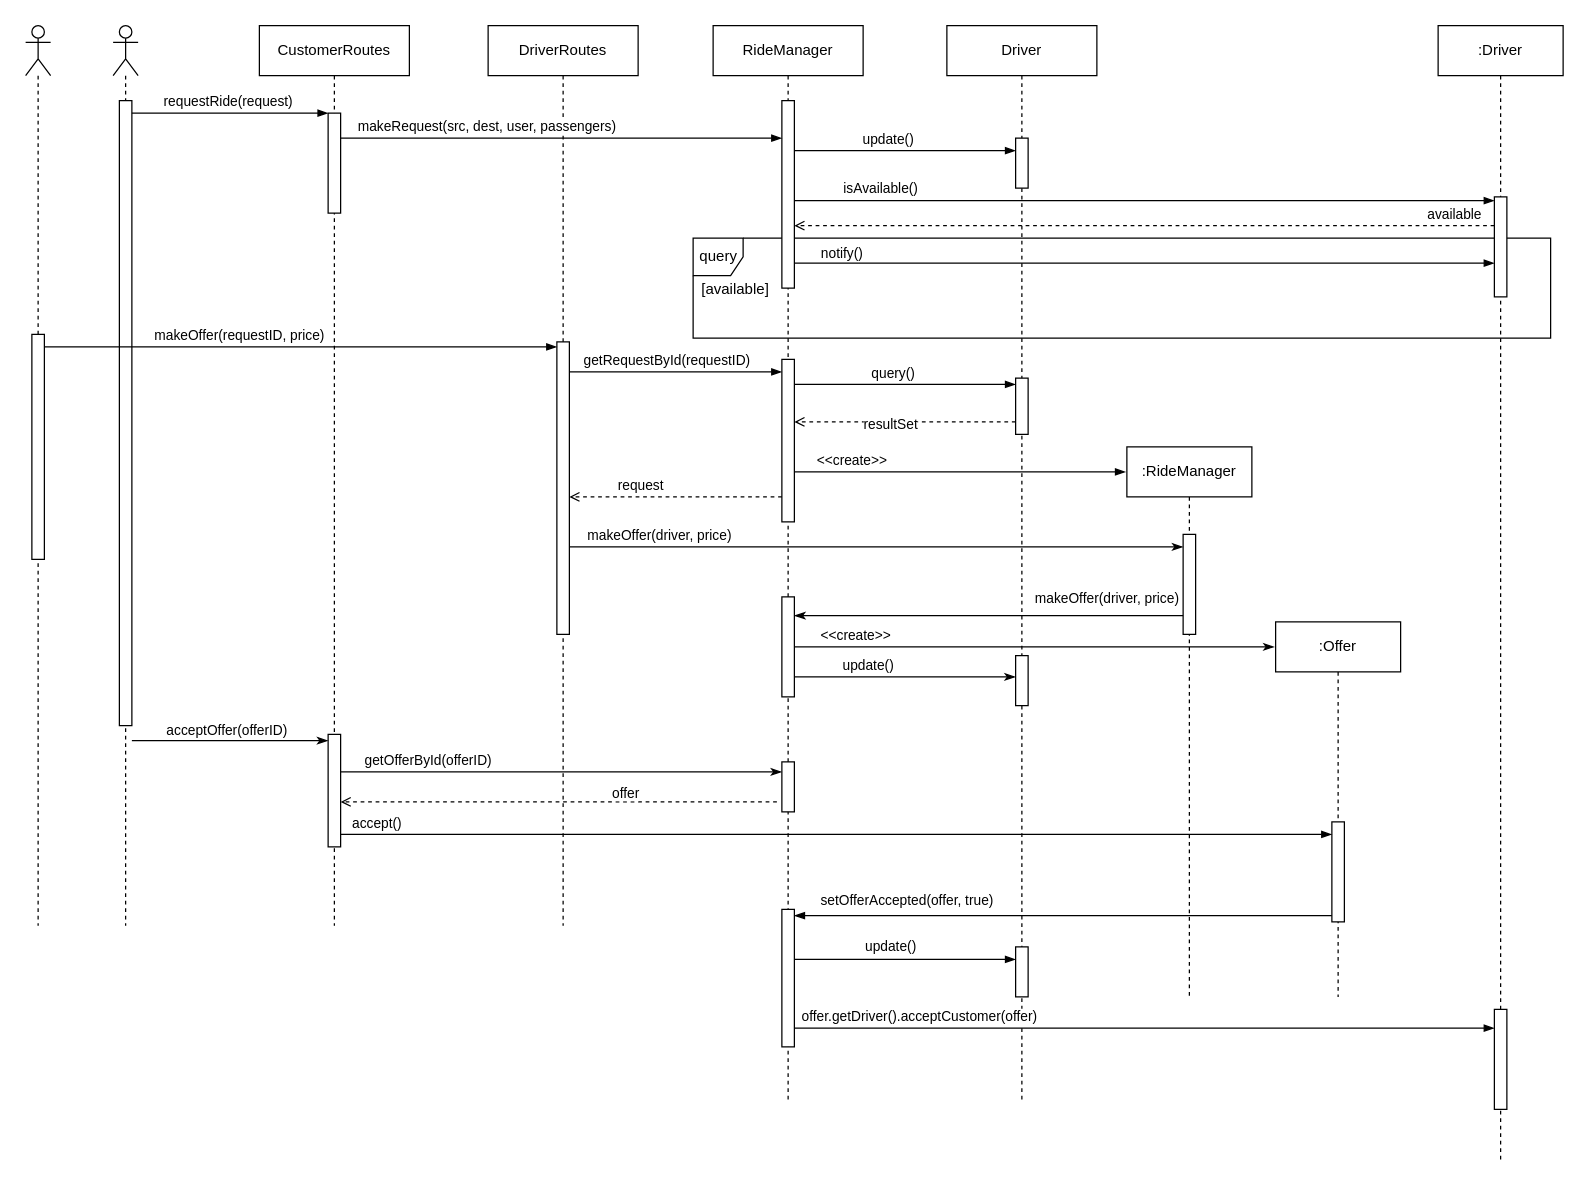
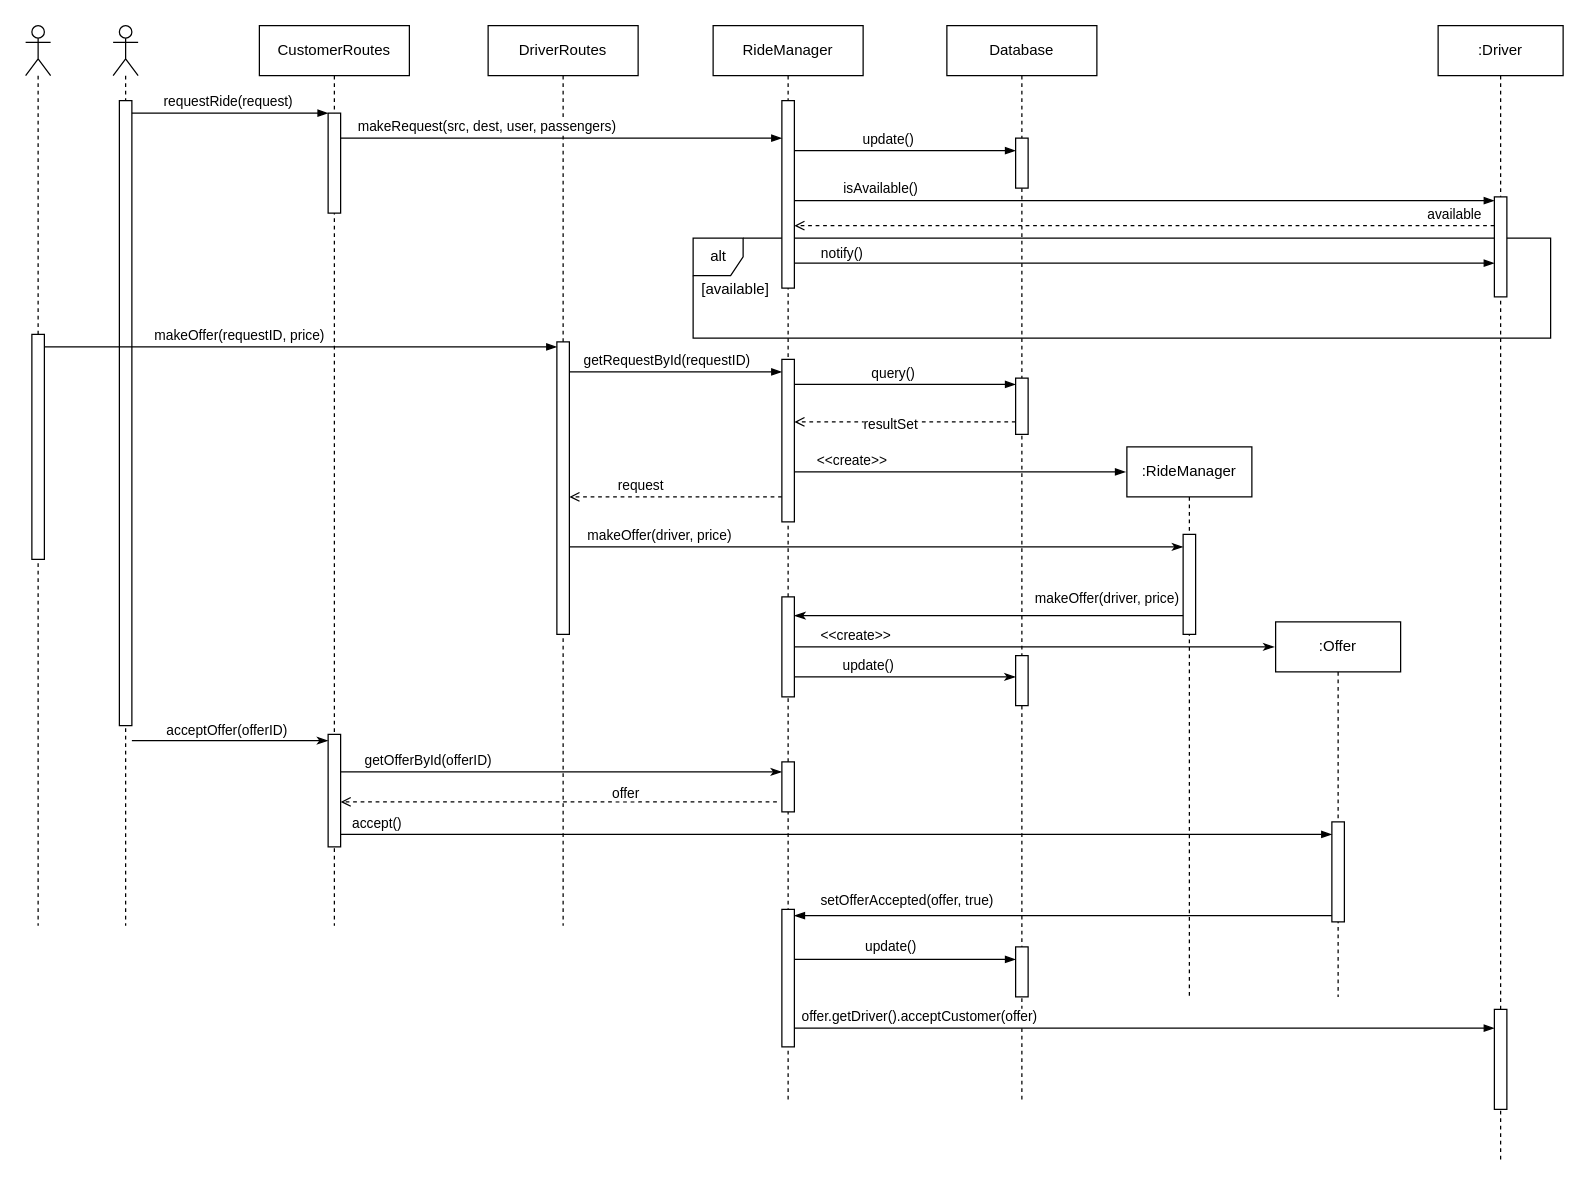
node "Driver": label "Driver" -> "Database"
node "query": label "query" -> "alt"
